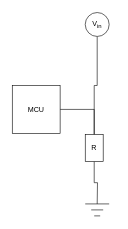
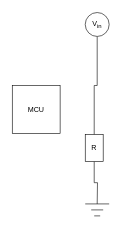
edge "MCU" -- "R": removed
